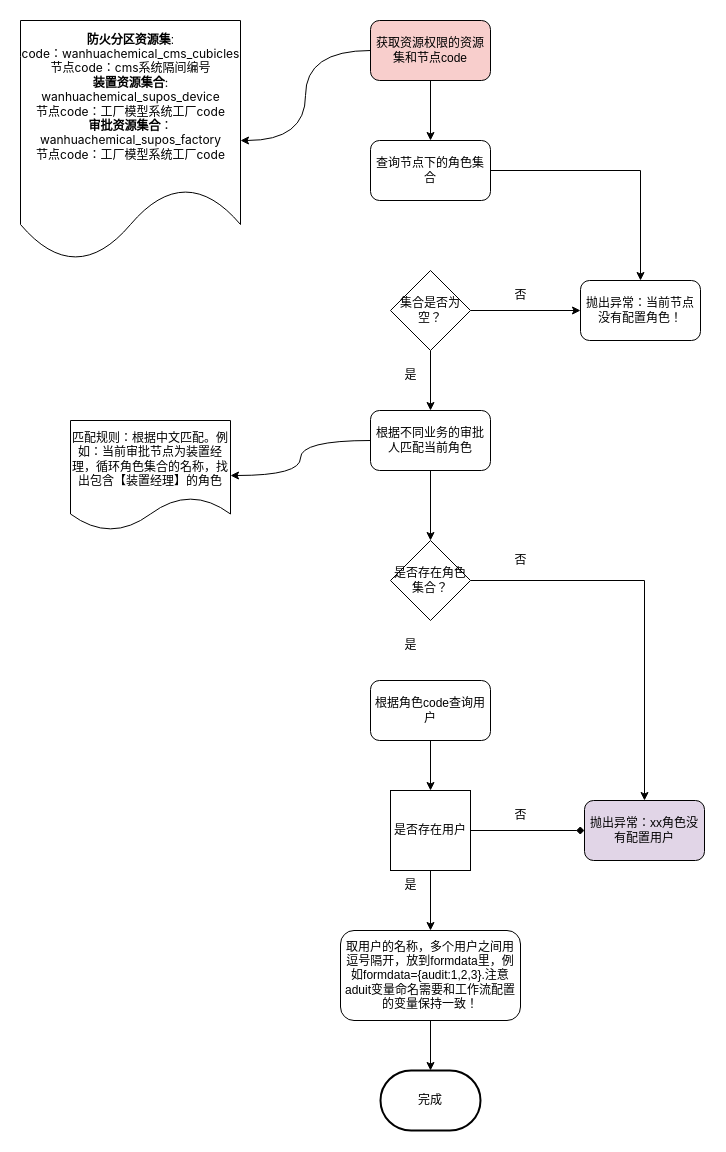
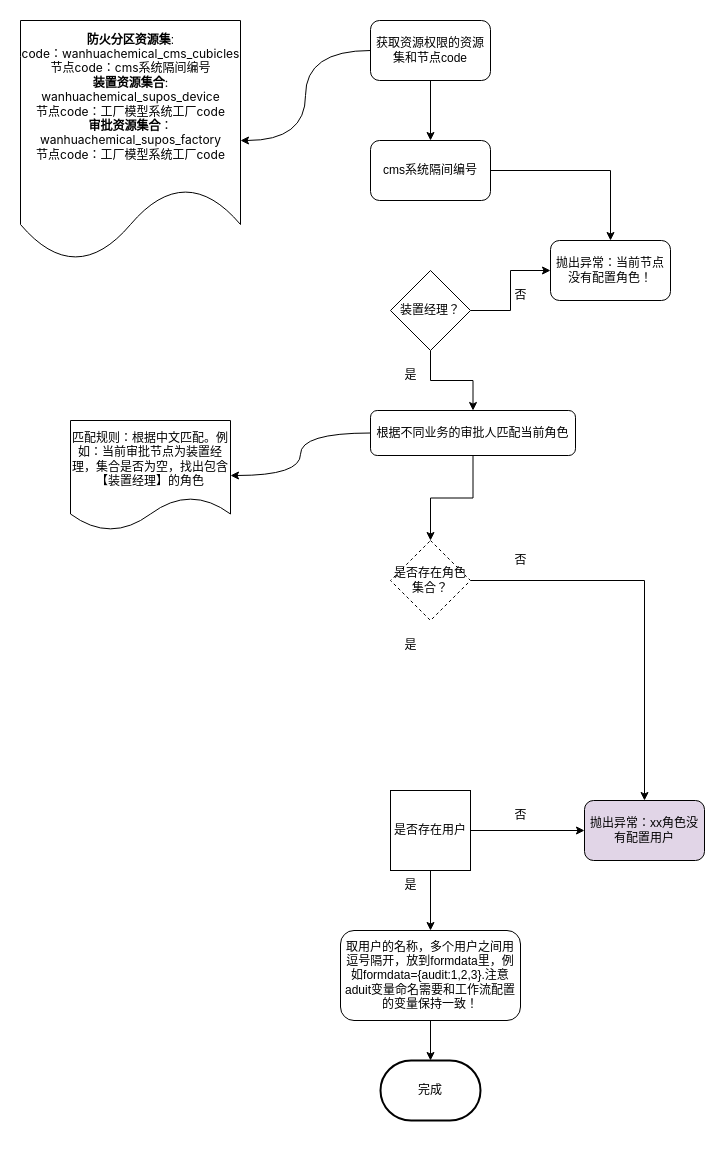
node "获取资源权限的资源集和节点code": fillcolor #f8cecc -> #ffffff
node "查询节点下的角色集合": label "查询节点下的角色集合" -> "cms系统隔间编号"
node "集合是否为空？": label "集合是否为空？" -> "装置经理？"
node "抛出异常：当前节点没有配置角色！": moved (641, 311) -> (611, 271)
node "根据不同业务的审批人匹配当前角色": size 120x60 -> 205x45
node "匹配规则：根据中文匹配。例如：当前审批节点为装置经理，循环角色集合的名称，找出包含【装置经理】的角色": label "匹配规则：根据中文匹配。例如：当前审批节点为装置经理，循环角色集合的名称，找出包含【装置经理】的角色" -> "匹配规则：根据中文匹配。例如：当前审批节点为装置经理，集合是否为空，找出包含【装置经理】的角色"
node "是否存在角色集合？": style solid -> dashed
node "根据角色code查询用户": removed
edge "根据角色code查询用户" -> "是否存在用户": removed
edge "是否存在用户" -> "抛出异常：xx角色没有配置用户": arrowhead diamond -> classic
node "完成": moved (431, 1101) -> (431, 1091)
